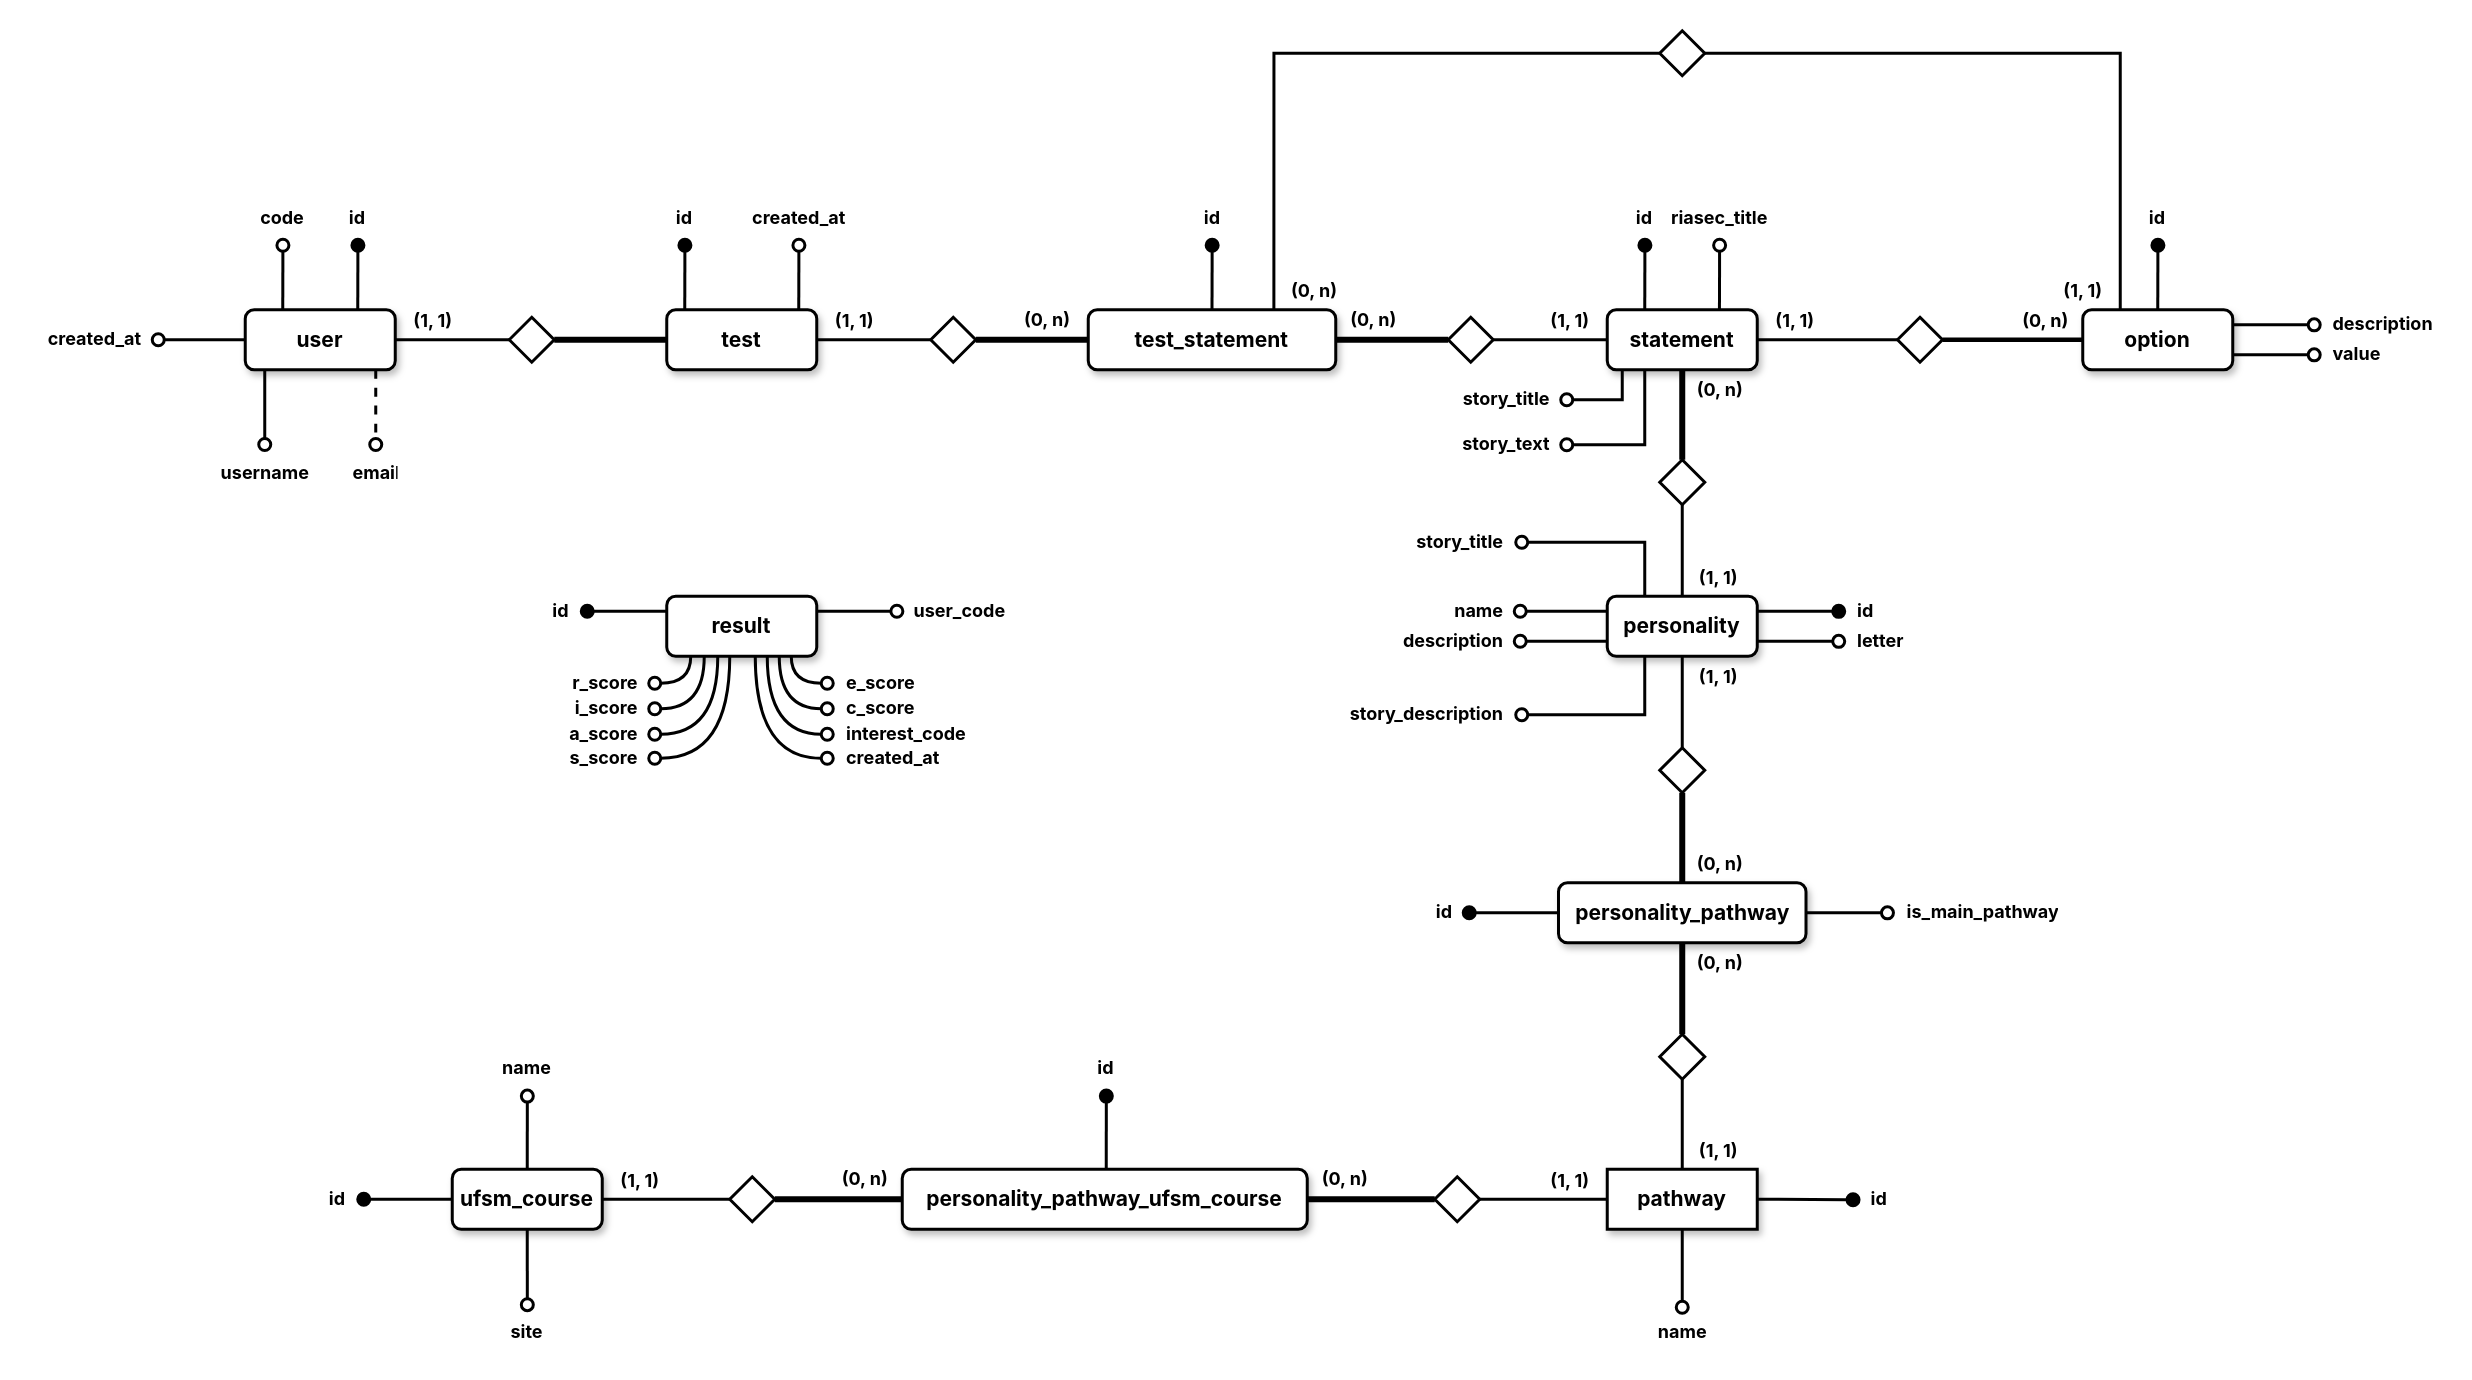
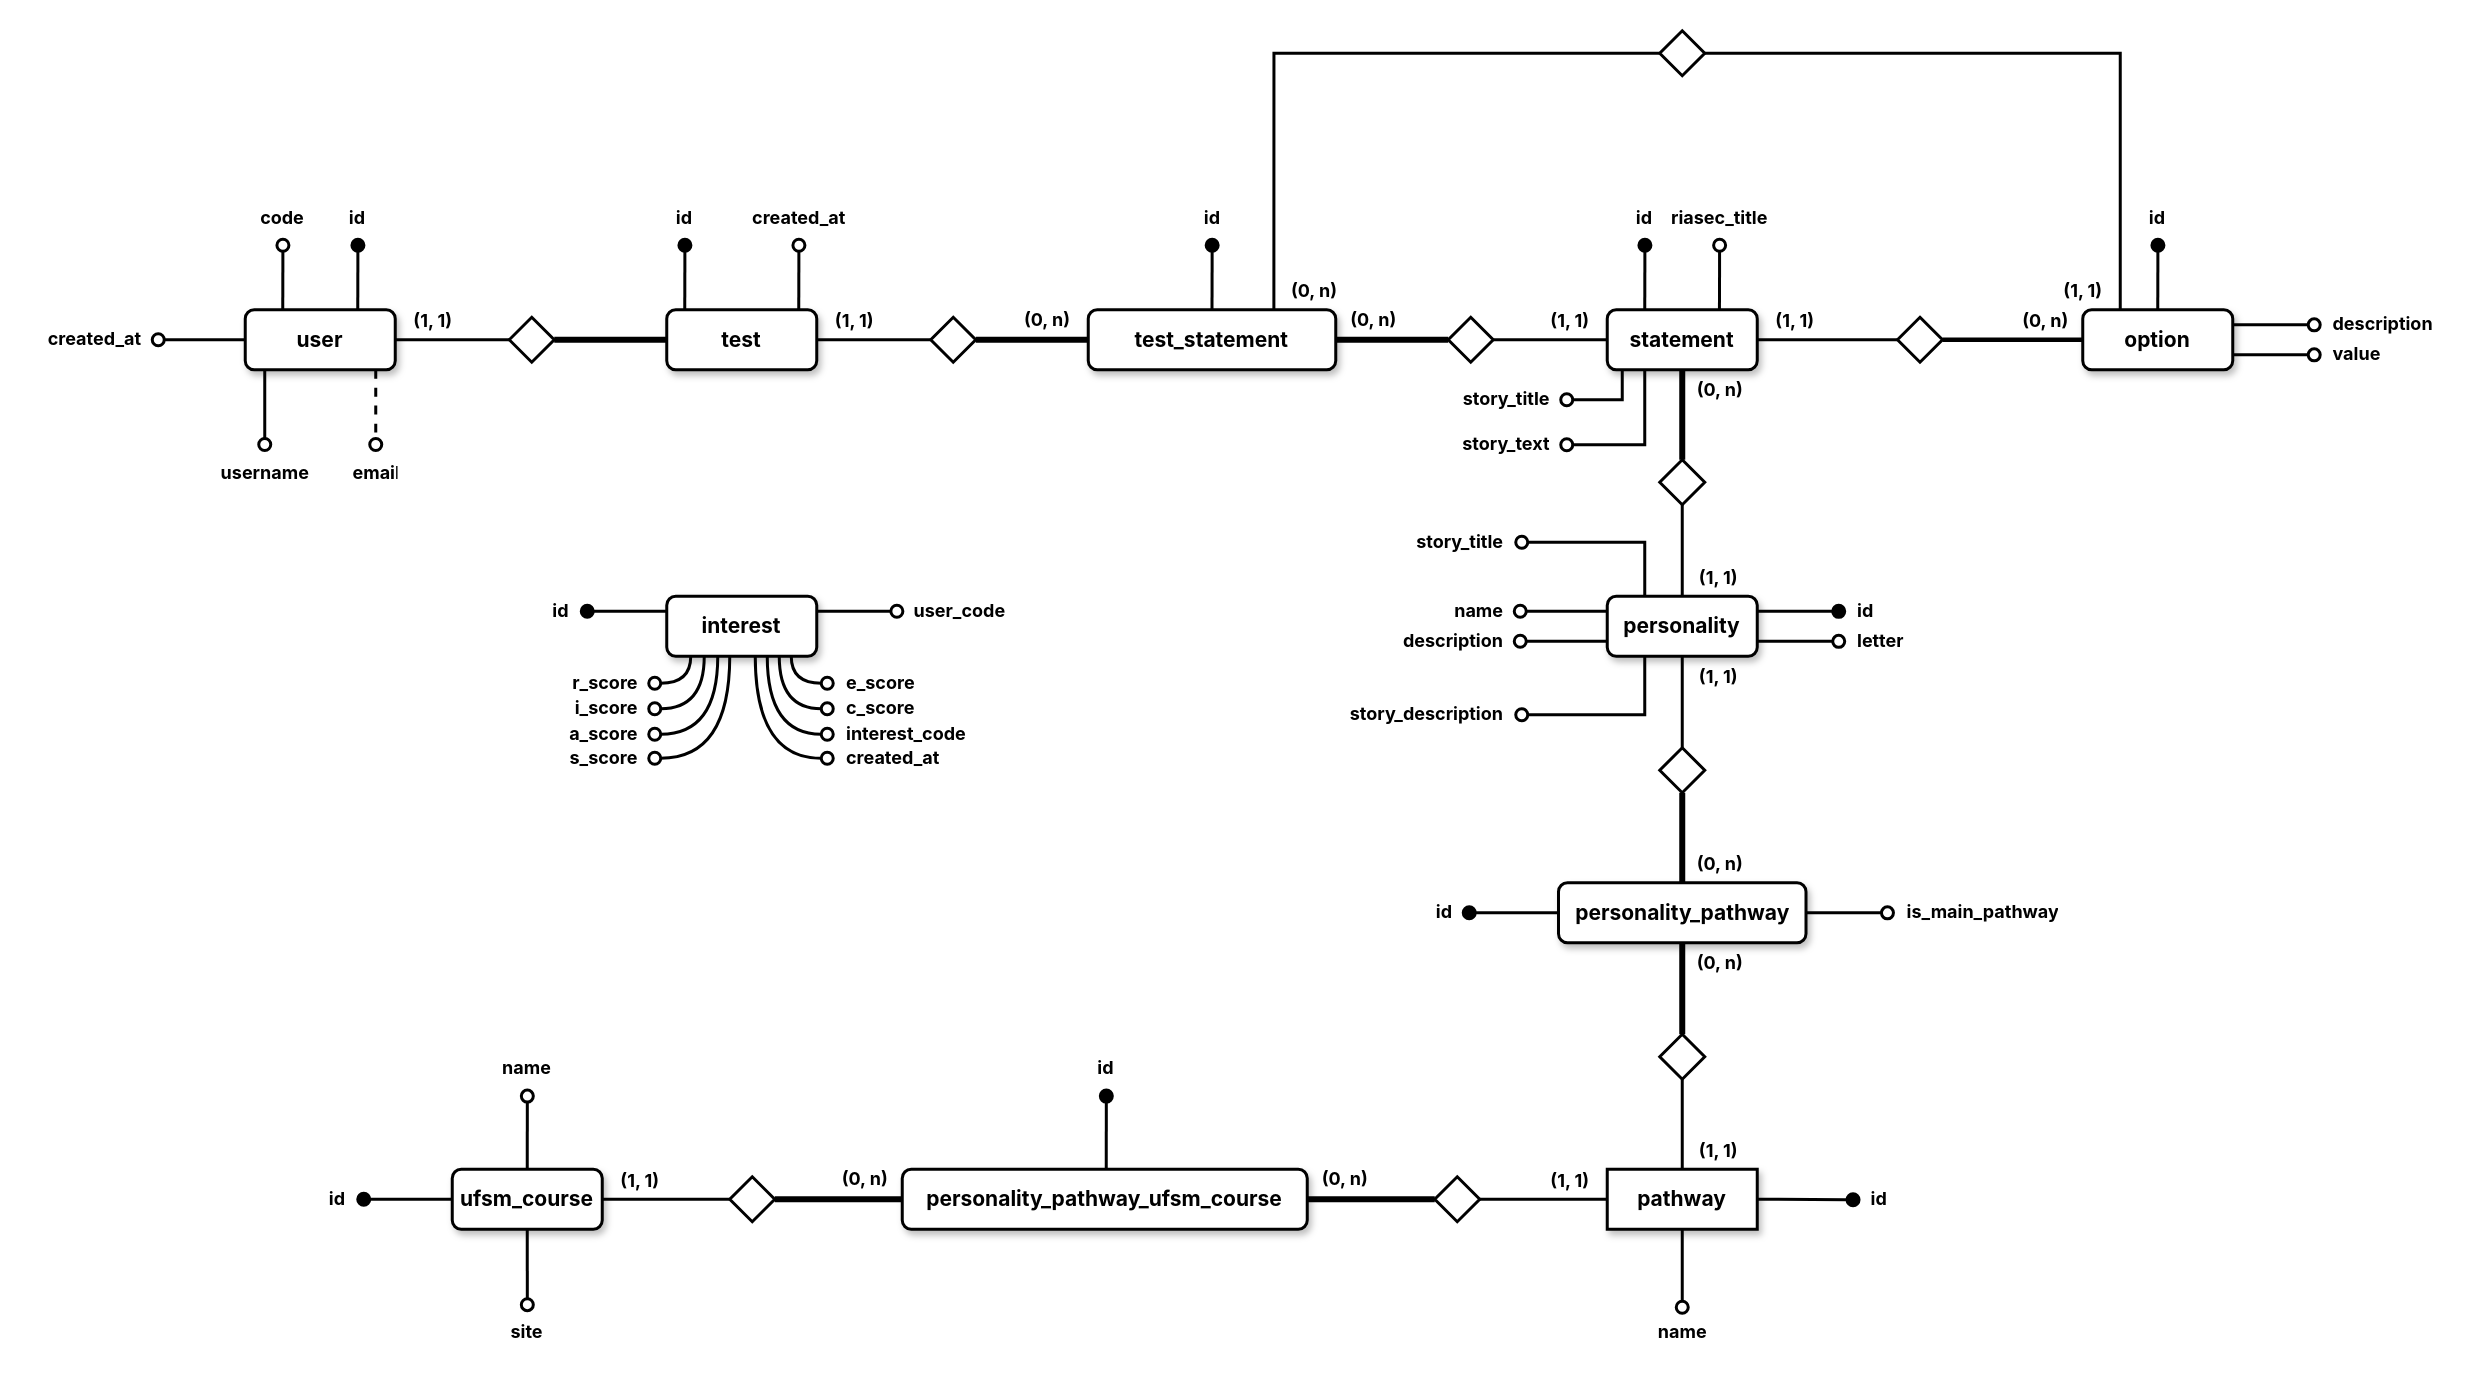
node "result": label "result" -> "interest"
